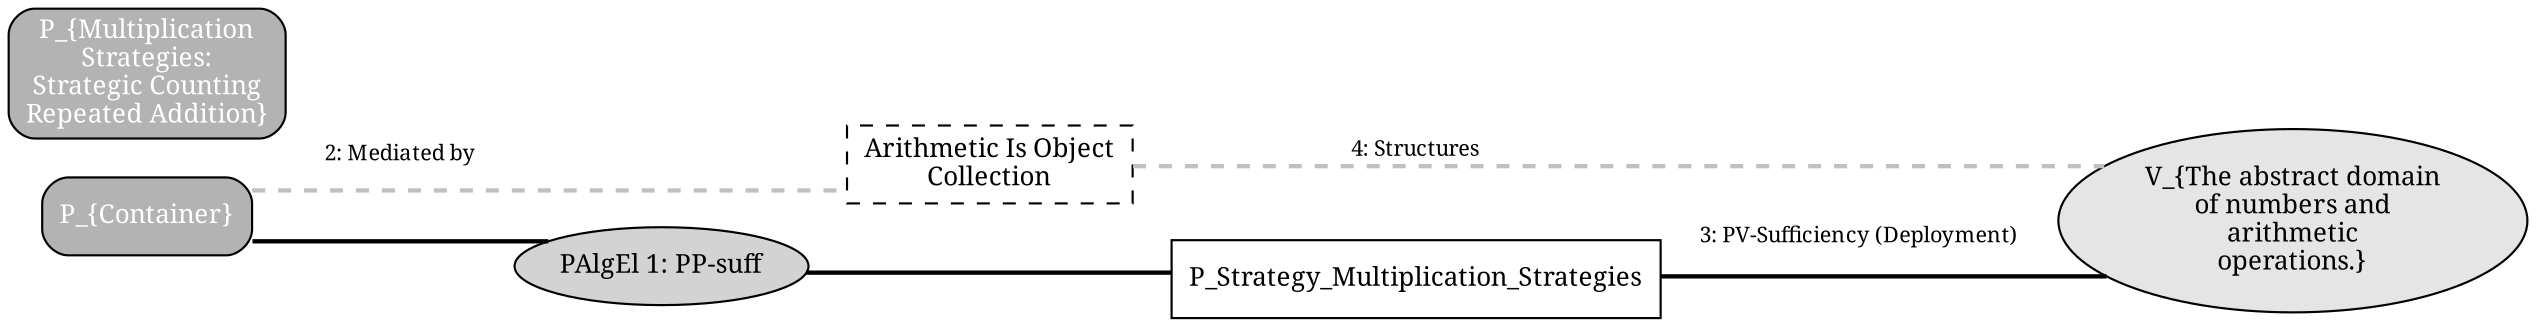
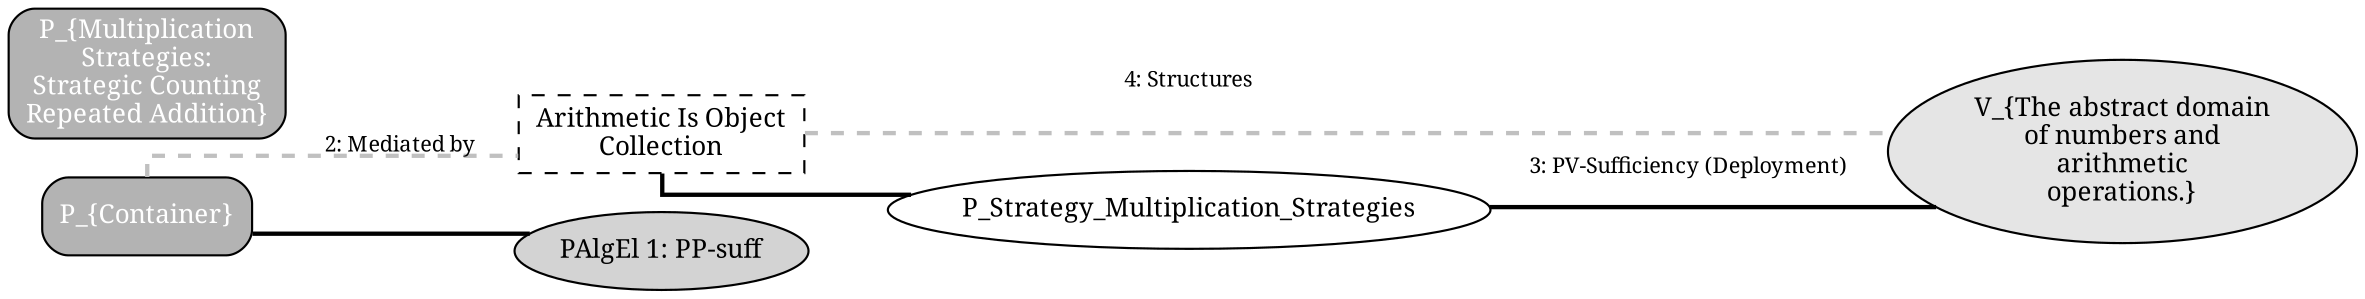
edge "PAlgEl 1: PP-suff" -> "P_Strategy_Multiplication_Strategies": now "Arithmetic Is Object Collection" -> "P_Strategy_Multiplication_Strategies"
node "P_Strategy_Multiplication_Strategies": shape box -> ellipse
